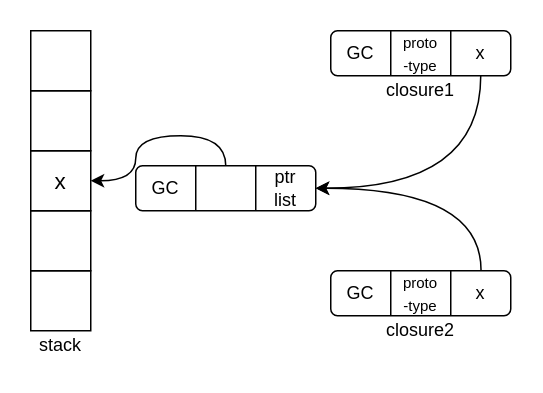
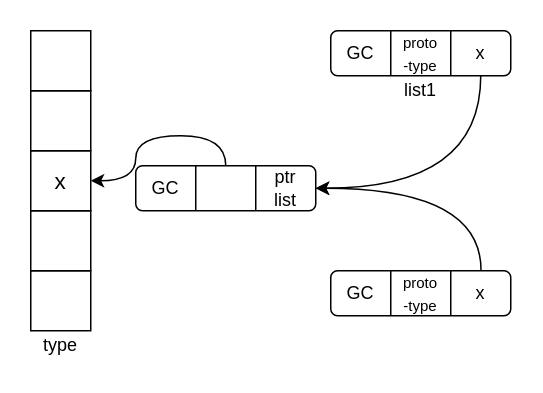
node "closure1": label "closure1" -> "list1"
node "closure2": removed
node "stack": label "stack" -> "type"
